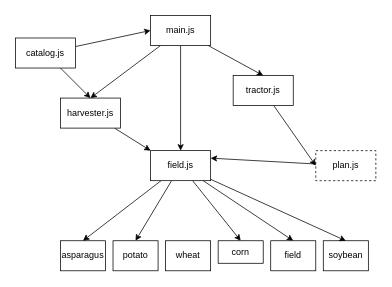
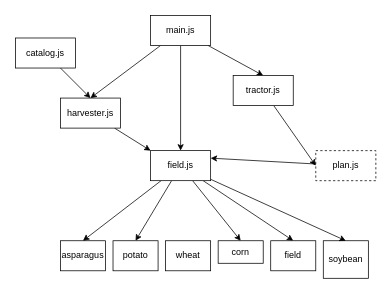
edge "catalog.js" -> "main.js": removed
node "soybean": size 45x30 -> 45x38
